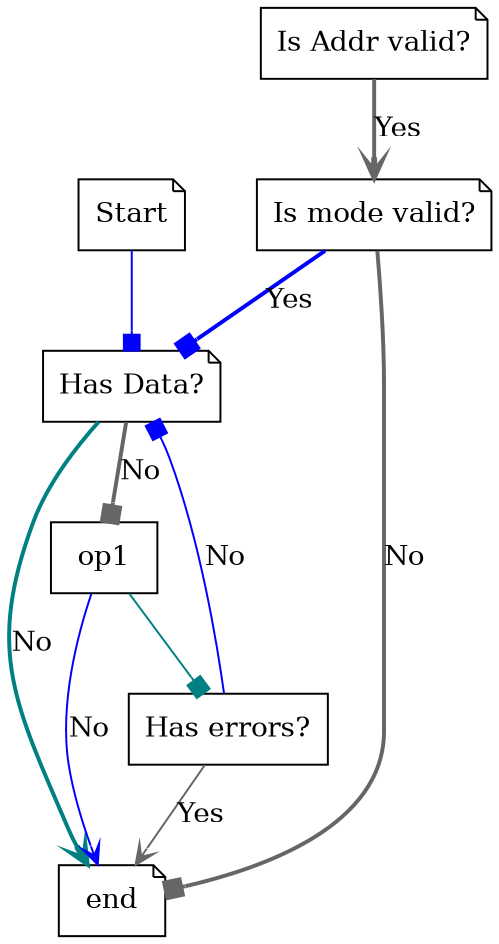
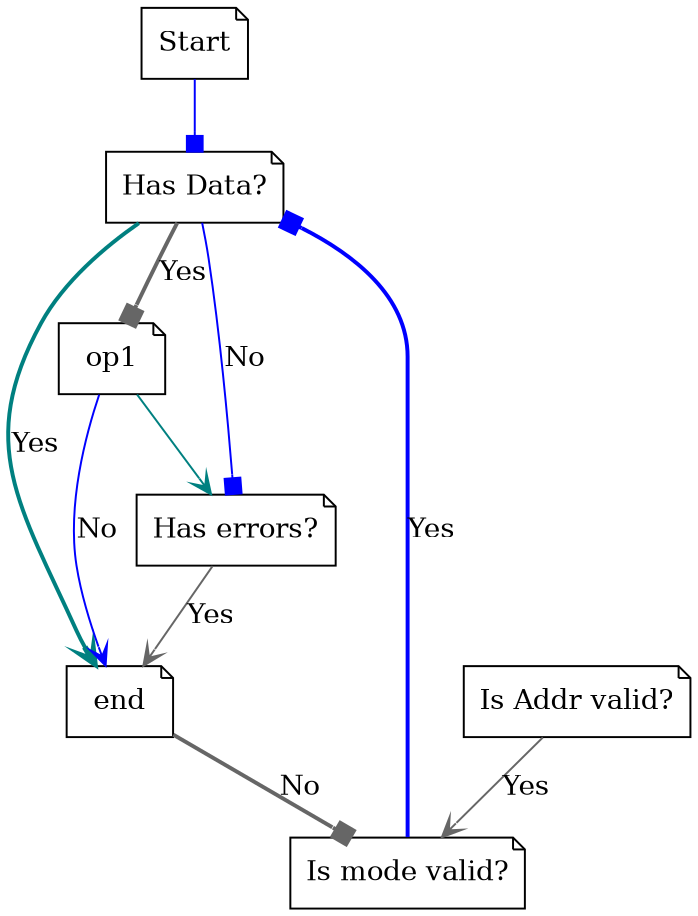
edge "Is Addr valid?" -> "Is mode valid?": style bold -> solid
edge "Has Data?" -> "op1": label "No" -> "Yes"
node "op1": shape box -> note
edge "Has errors?" -> "Has Data?": reversed
edge "Is mode valid?" -> "end": reversed
edge "op1" -> "Has errors?": arrowhead box -> vee
edge "Has Data?" -> "end": label "No" -> "Yes"
node "Has errors?": shape box -> note
